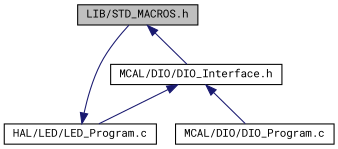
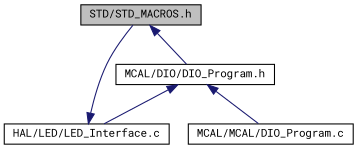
node "LIB/STD_MACROS.h": label "LIB/STD_MACROS.h" -> "STD/STD_MACROS.h"
node "MCAL/DIO/DIO_Interface.h": label "MCAL/DIO/DIO_Interface.h" -> "MCAL/DIO/DIO_Program.h"
node "HAL/LED/LED_Program.c": label "HAL/LED/LED_Program.c" -> "HAL/LED/LED_Interface.c"
node "MCAL/DIO/DIO_Program.c": label "MCAL/DIO/DIO_Program.c" -> "MCAL/MCAL/DIO_Program.c"
